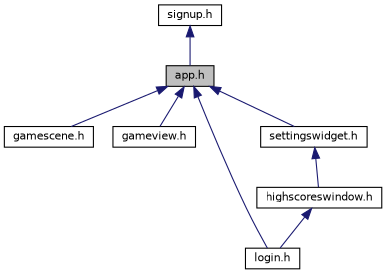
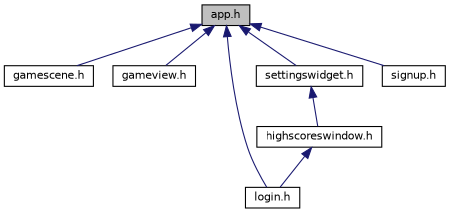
edge "app.h" -> "signup.h": reversed
